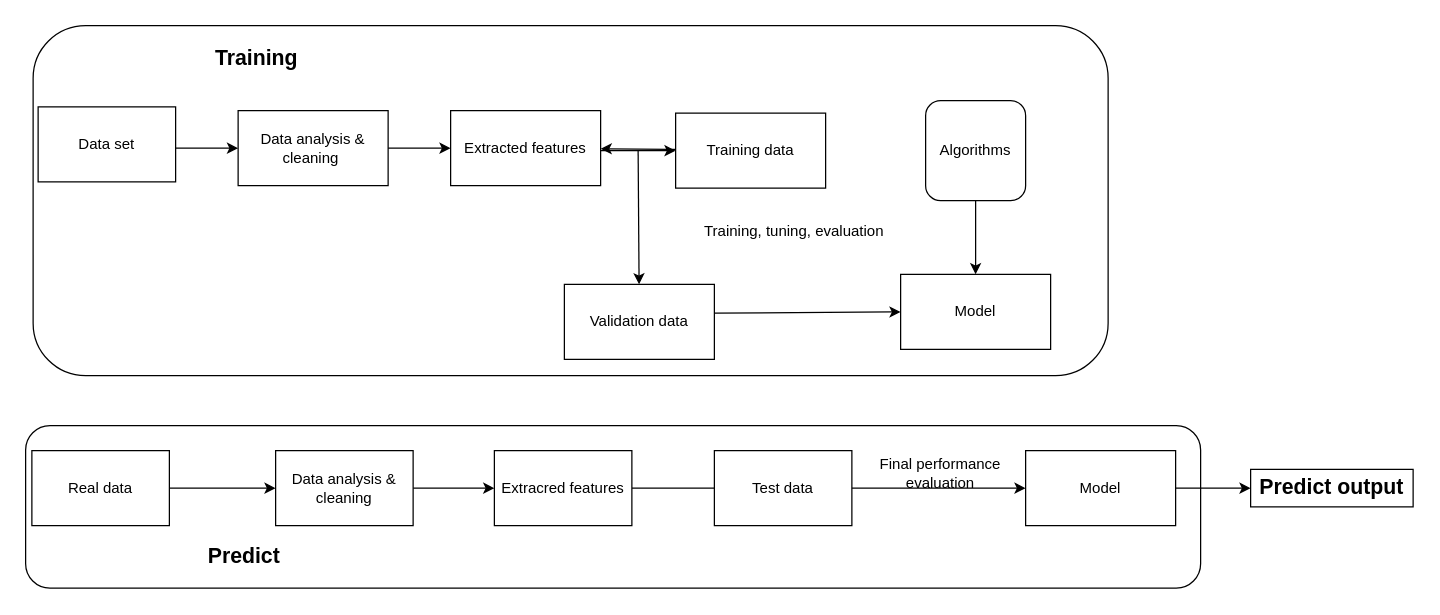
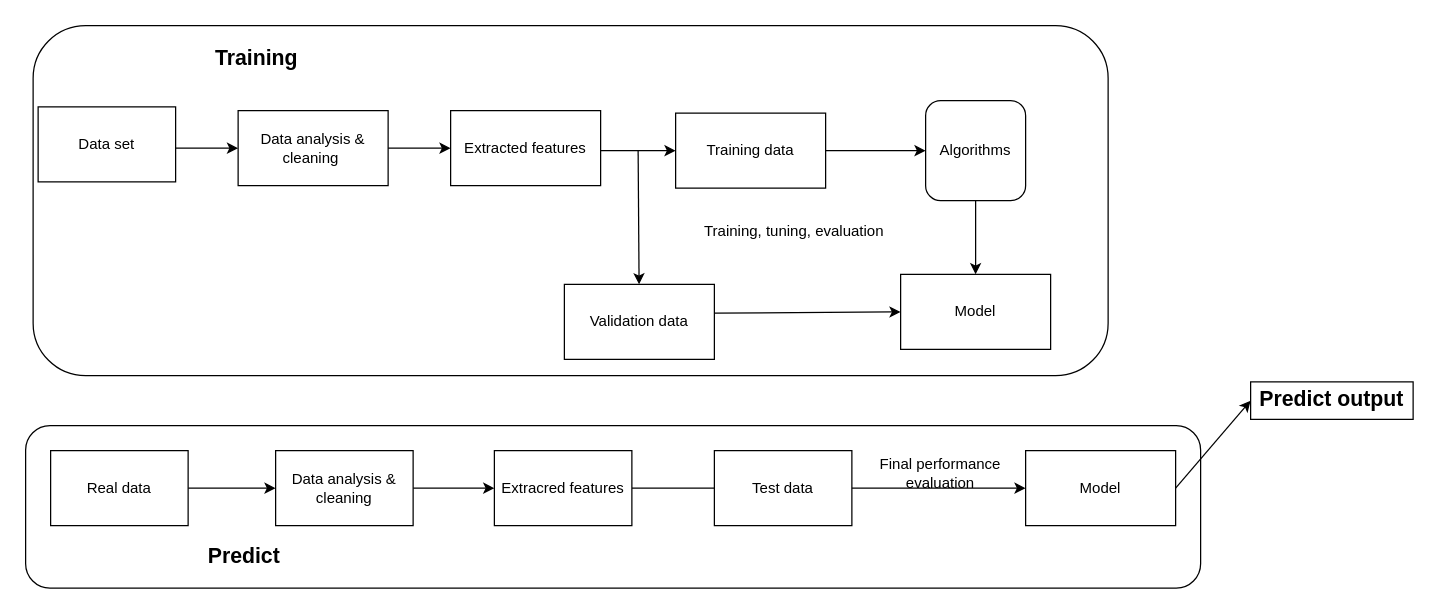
edge "Training data" -> "Extracted features": now "Training data" -> "Algorithms"
node "Real data": moved (101, 488) -> (119, 488)
node "Predict output": moved (1332, 488) -> (1332, 401)
